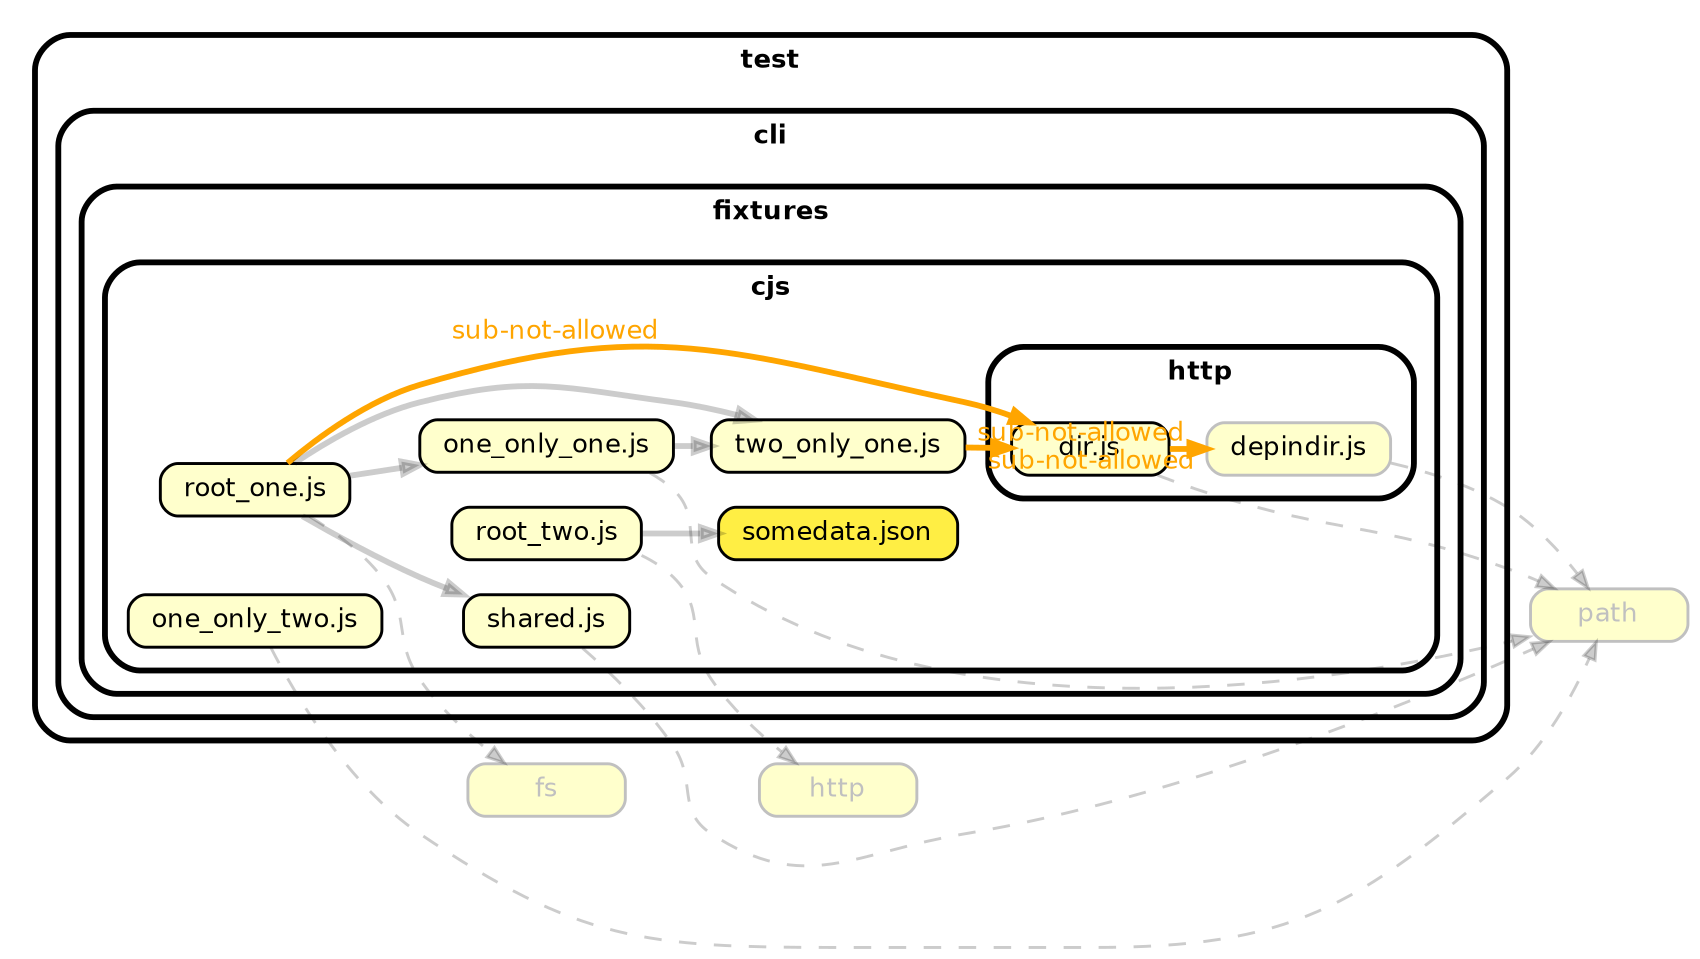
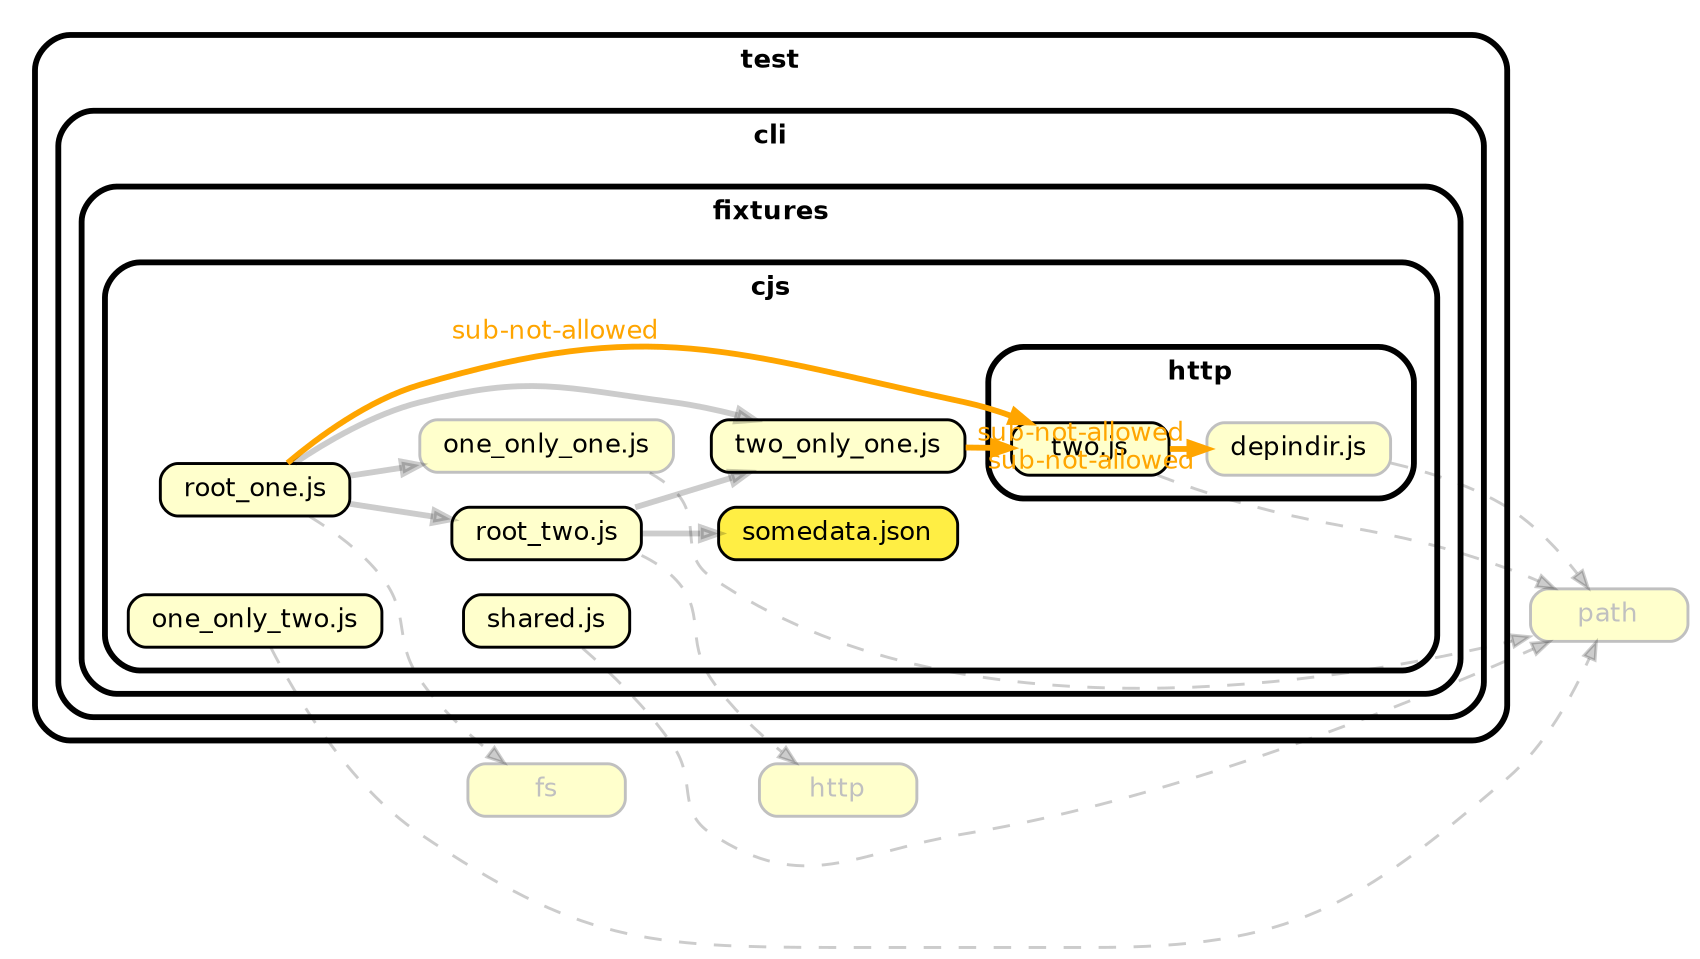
node "one_only_one.js": color black -> grey
edge "one_only_one.js" -> "two_only_one.js": now "root_two.js" -> "two_only_one.js"
node "dir.js": label "dir.js" -> "two.js"
edge "root_one.js" -> "shared.js": now "root_one.js" -> "root_two.js"
